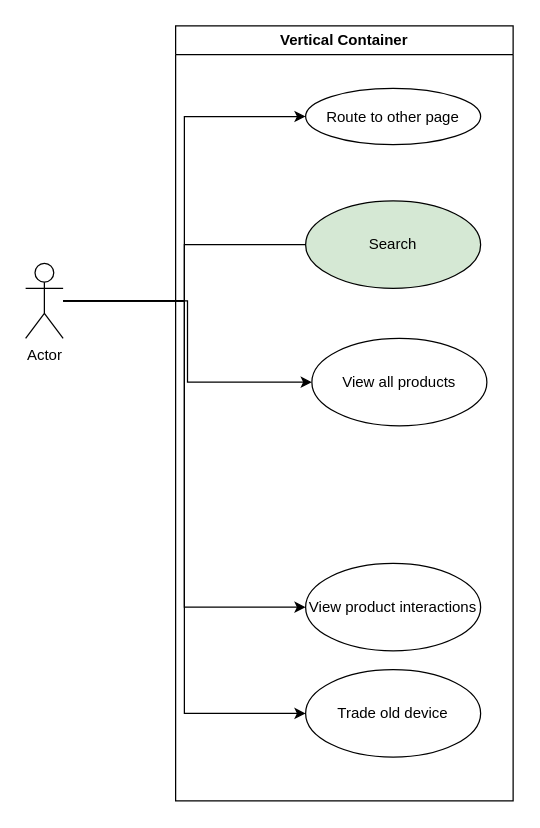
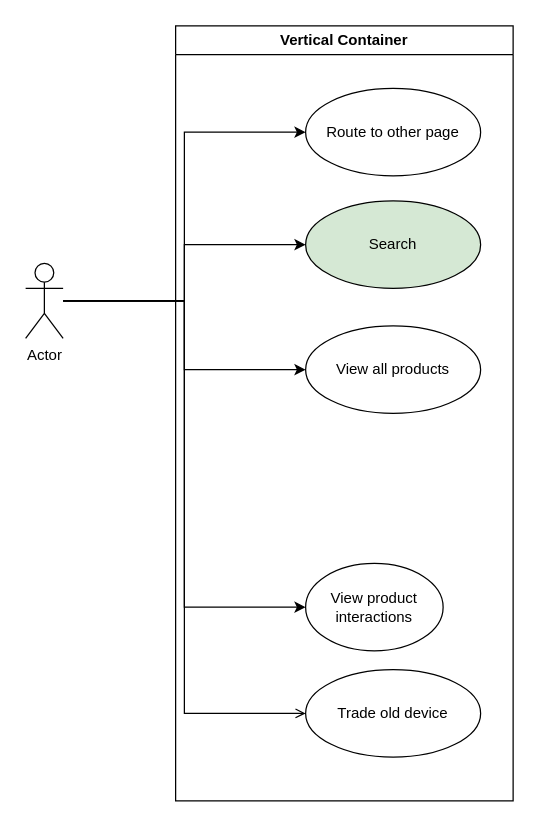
node "Route to other page": size 175x56 -> 175x88
edge "Search" -- "Actor": arrowhead none -> classic
node "View all products": moved (399, 382) -> (393, 369)
node "View product interactions": size 175x88 -> 138x88
edge "Actor" -> "Trade old device": arrowhead classic -> open
